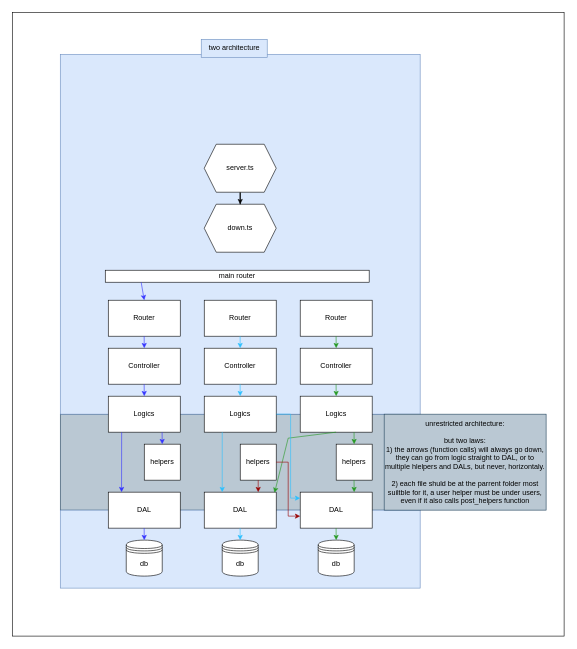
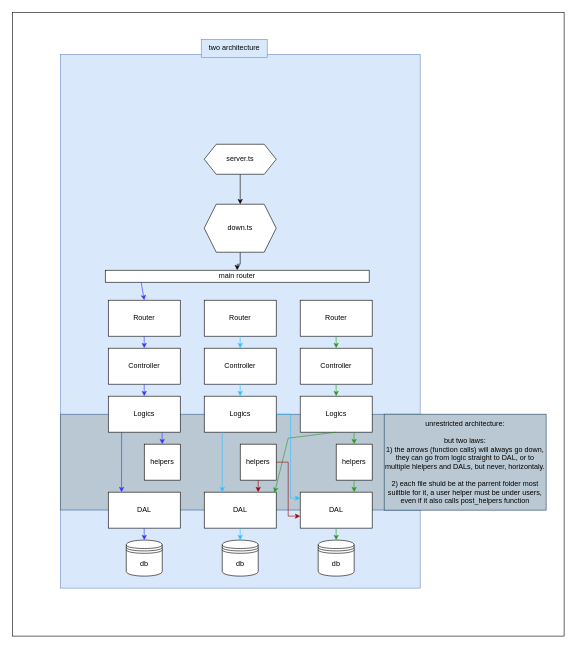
node "server.ts": size 72x48 -> 72x30
edge "down.ts" -> "main router": added
